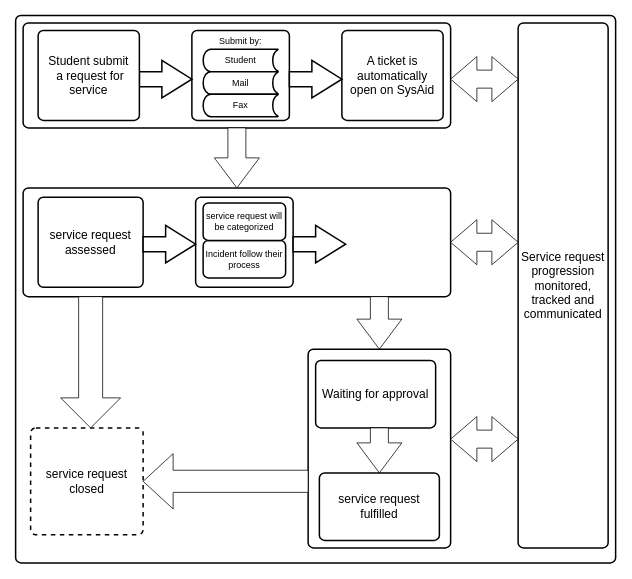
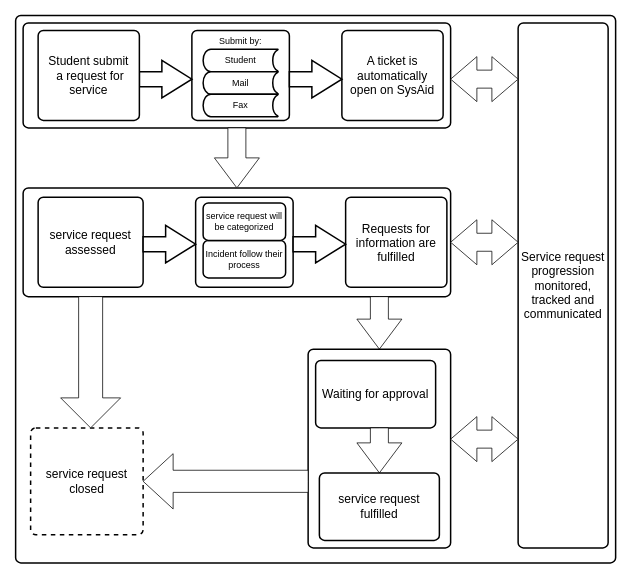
node "Requests for information are fulfilled": added
